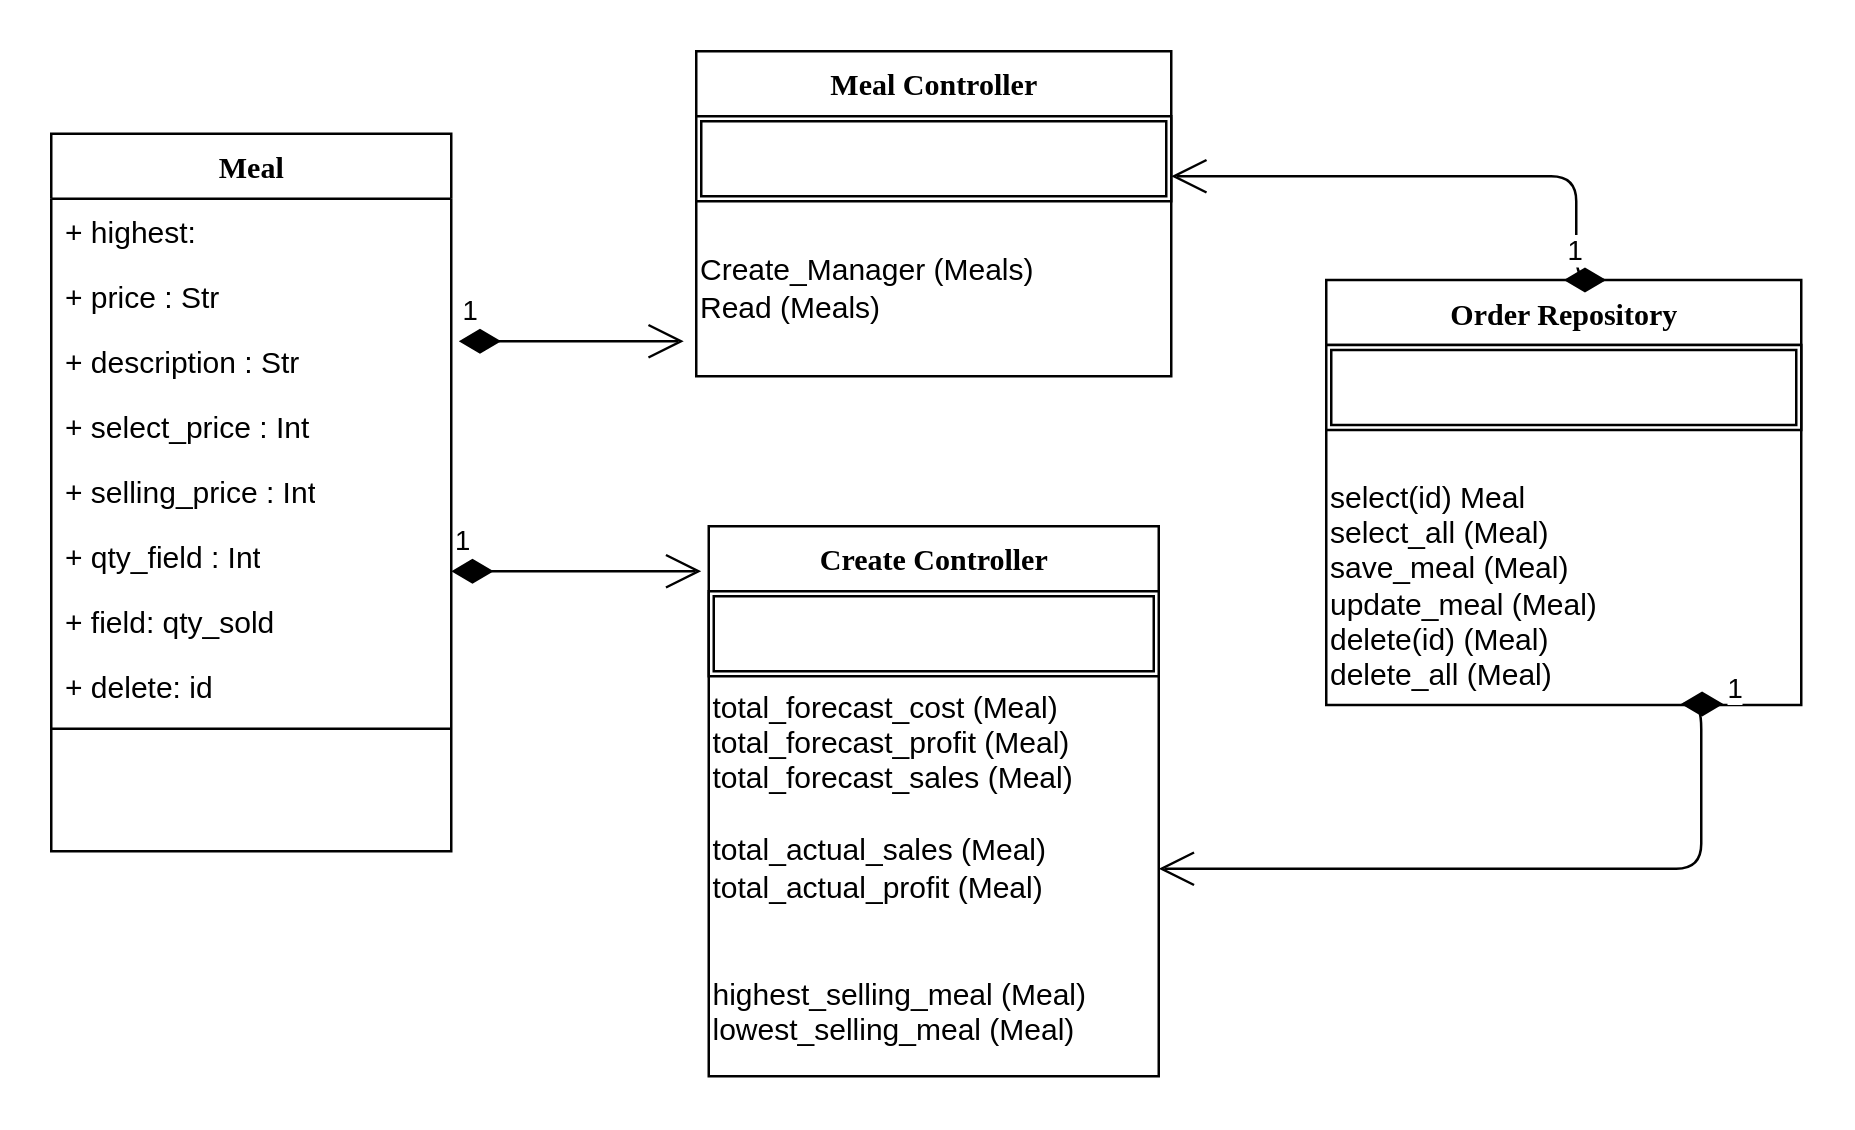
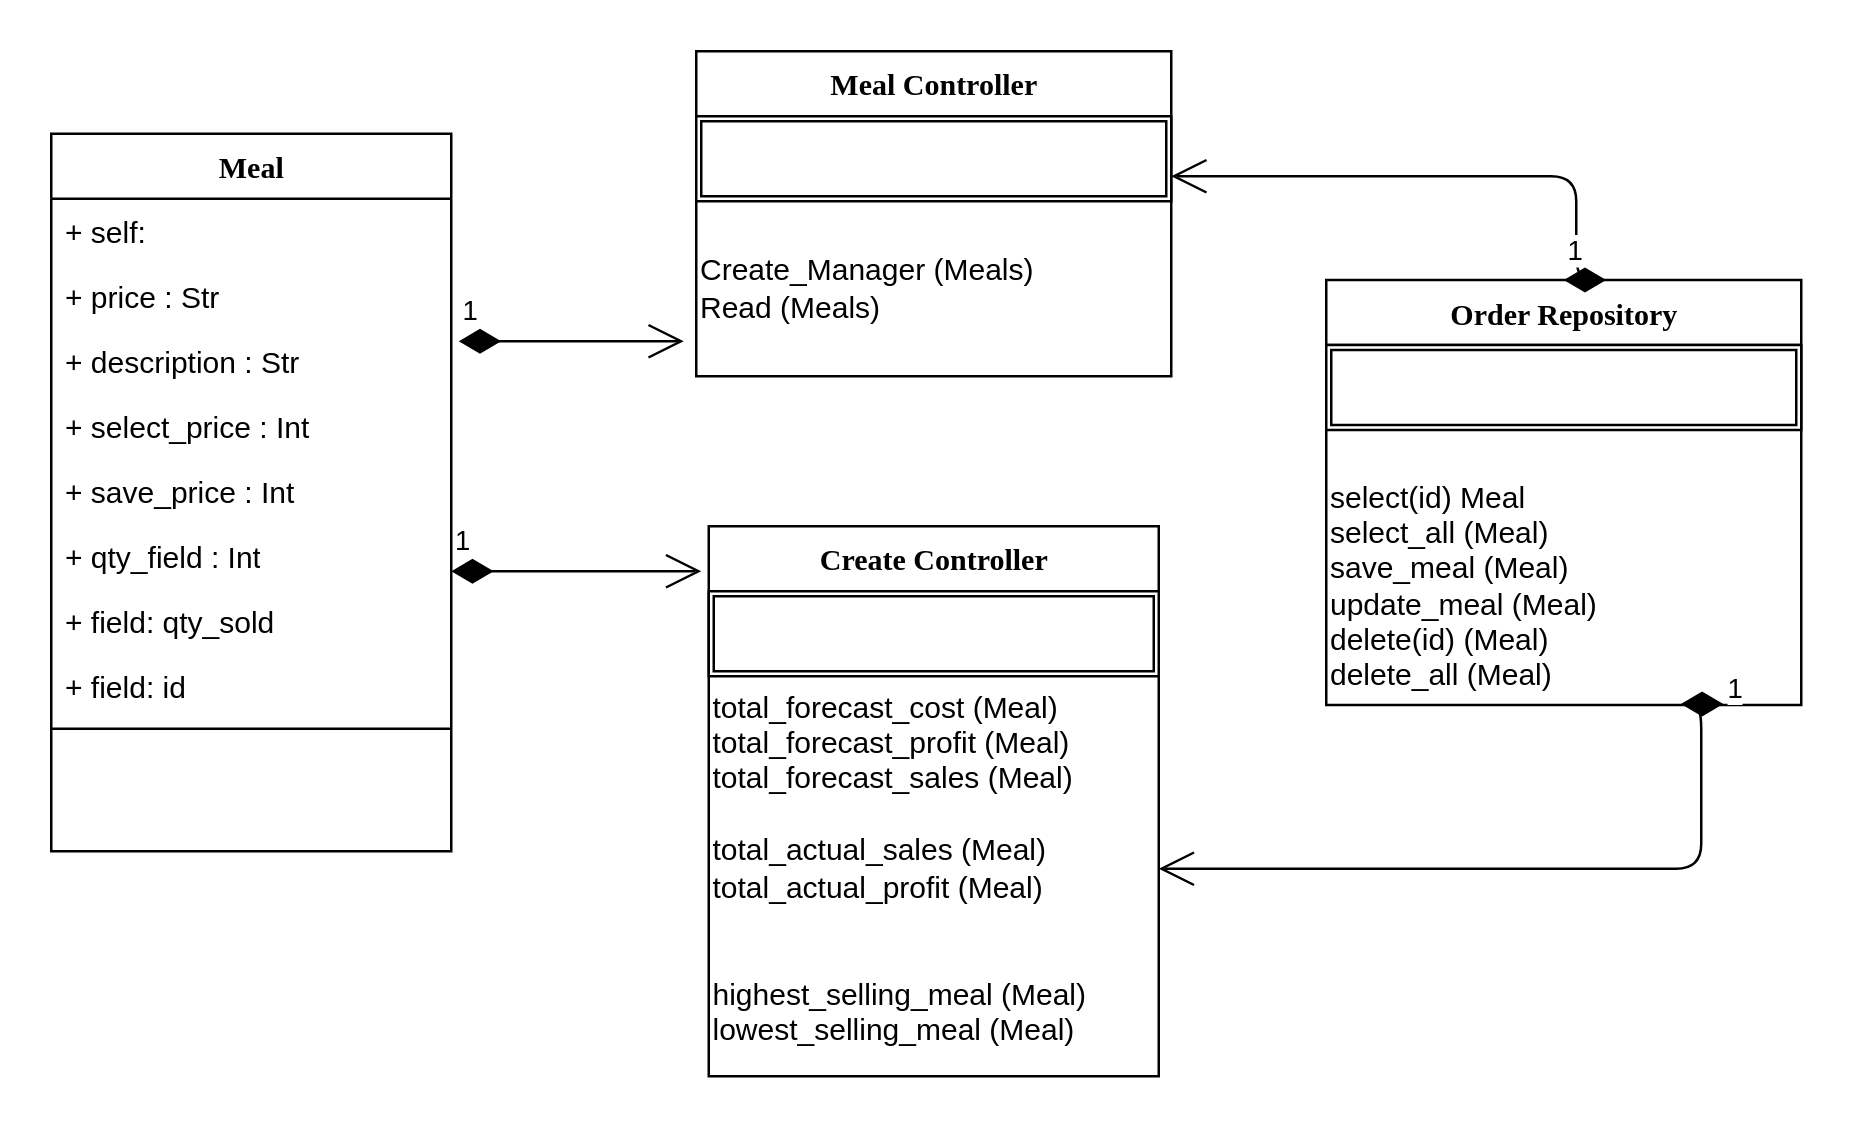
node "+ highest:": label "+ highest:" -> "+ self:"
node "+ selling_price : Int": label "+ selling_price : Int" -> "+ save_price : Int"
node "+ delete: id": label "+ delete: id" -> "+ field: id"
